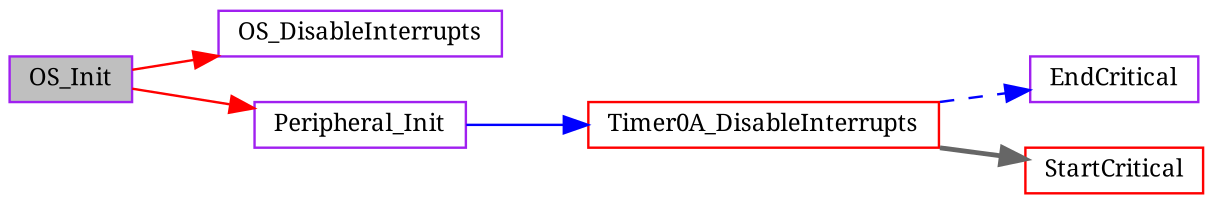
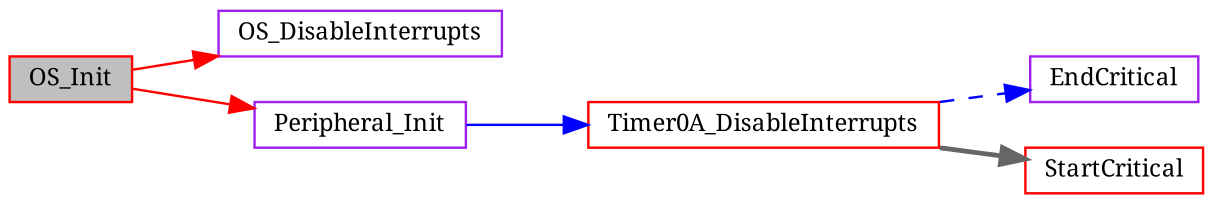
node "OS_Init": color purple -> red
